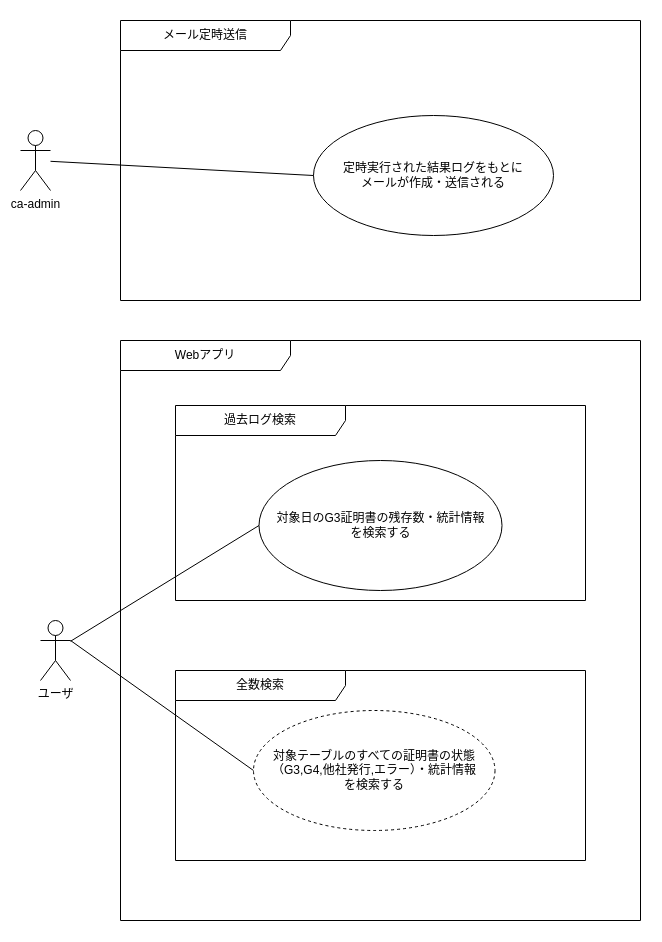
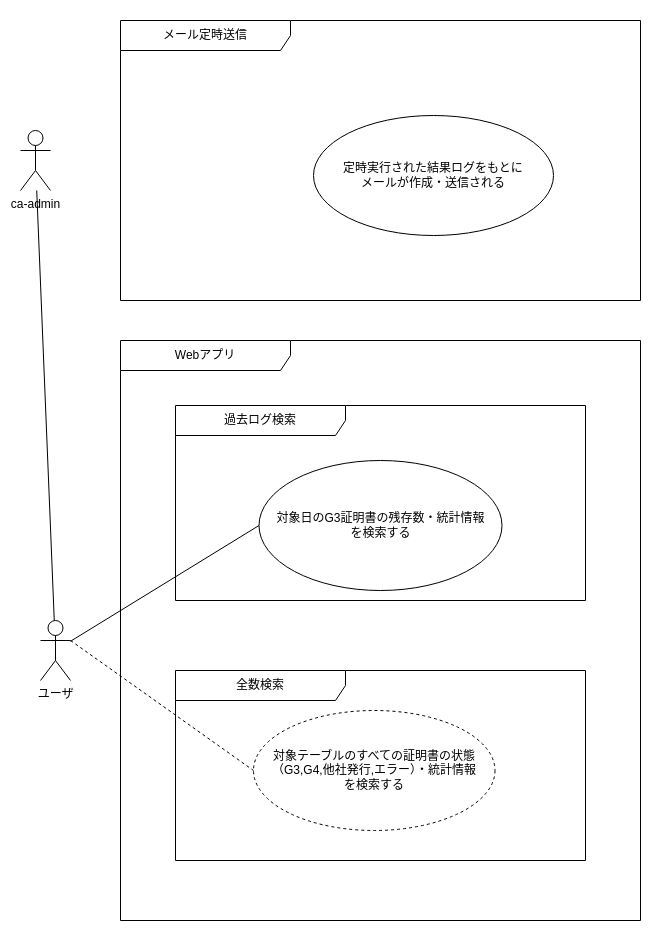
edge "ca-admin" -- "定時実行された結果ログをもとに メールが作成・送信される": now "ca-admin" -- "ユーザ"
edge "ユーザ" -- "対象テーブルのすべての証明書の状態（G3,G4,他社発行,エラー）・統計情報 を検索する": style solid -> dashed
